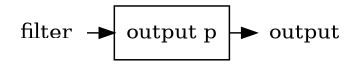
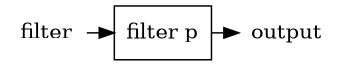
node "output p": label "output p" -> "filter p"
